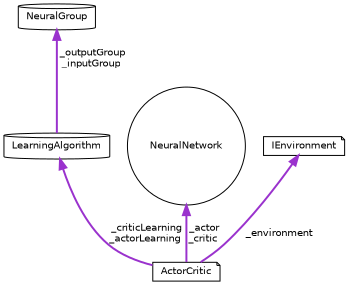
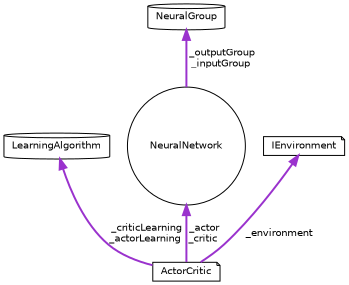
edge "LearningAlgorithm" -> "NeuralGroup": now "NeuralNetwork" -> "NeuralGroup"
